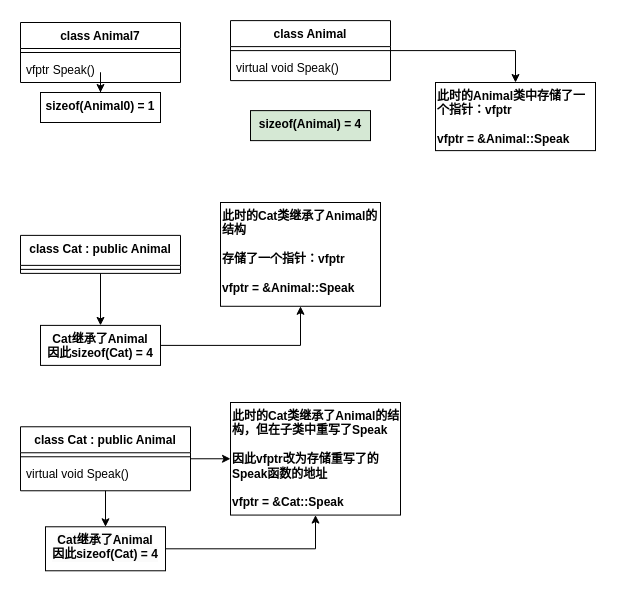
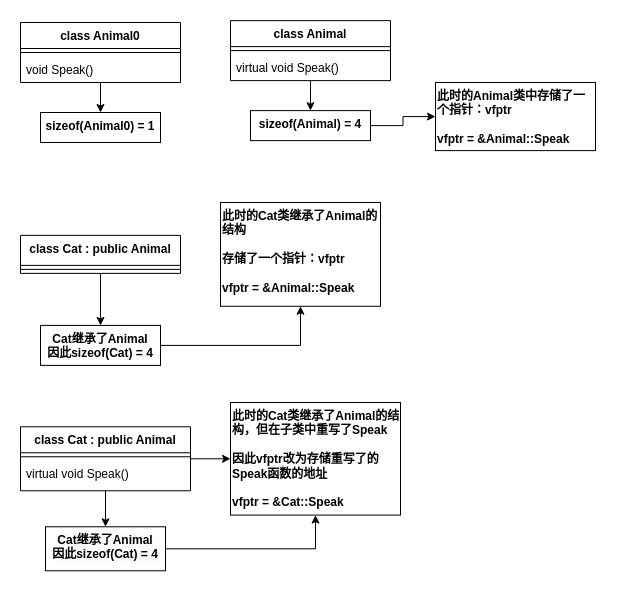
node "class Animal7": label "class Animal7" -> "class Animal0"
edge "class Animal" -> "此时的Animal类中存储了一个指针：vfptr vfptr = &Animal::Speak": now "class Animal" -> "sizeof(Animal) = 4"
node "vfptr Speak()": label "vfptr Speak()" -> "void Speak()"
node "sizeof(Animal0) = 1": moved (101, 108) -> (101, 128)
edge "sizeof(Animal) = 4" -> "此时的Animal类中存储了一个指针：vfptr vfptr = &Animal::Speak": added
node "sizeof(Animal) = 4": fillcolor #d5e8d4 -> #ffffff
